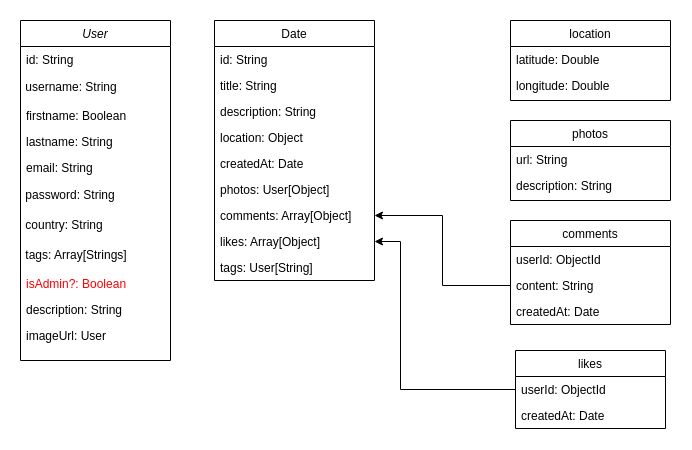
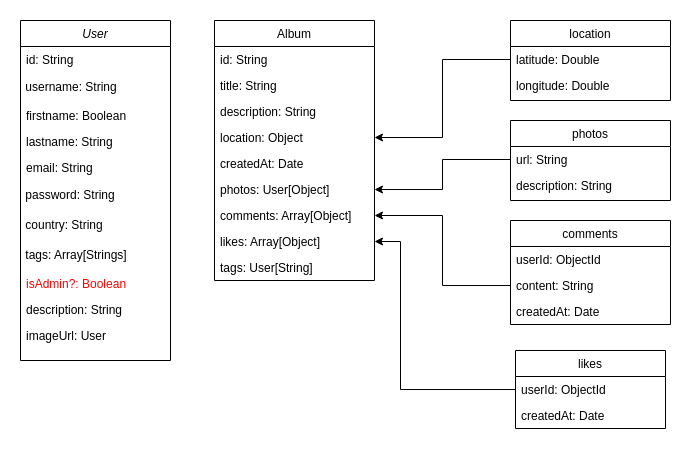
node "Date": label "Date" -> "Album"
edge "latitude: Double" -> "location: Object": added
edge "url: String" -> "photos: User[Object]": added
